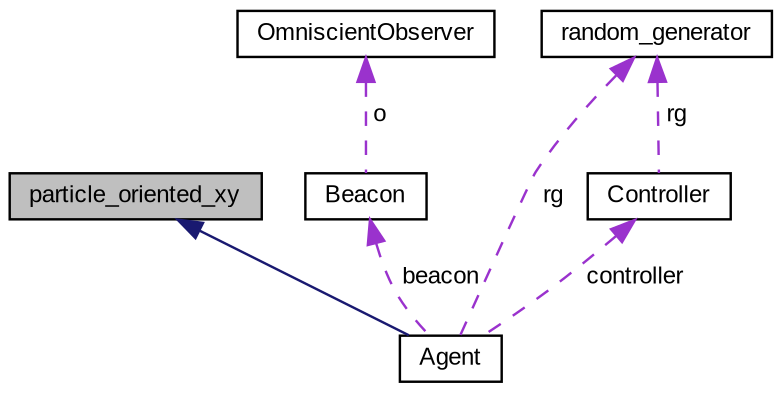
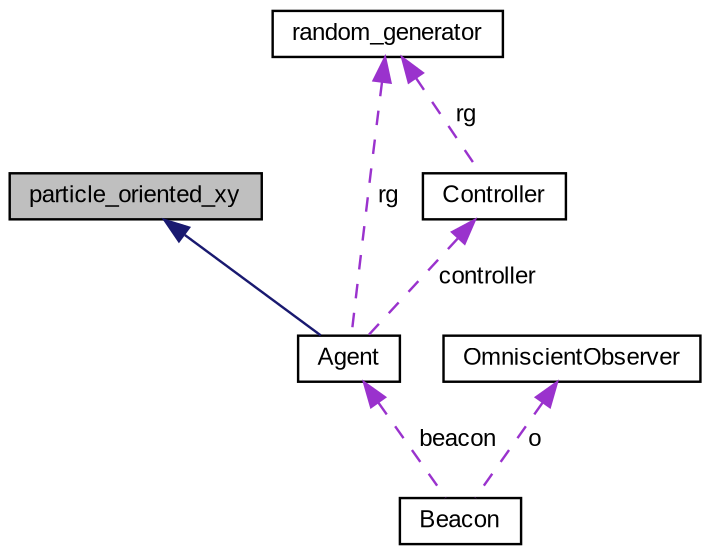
edge "Agent" -> "Beacon": reversed
